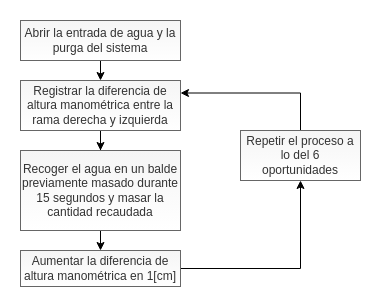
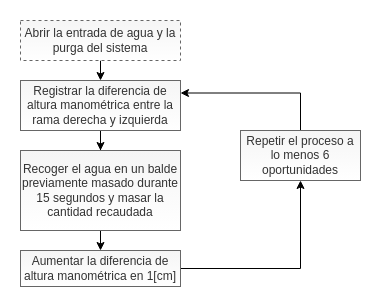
node "Abrir la entrada de agua y la purga del sistema": style solid -> dashed
node "Repetir el proceso a lo del 6 oportunidades": label "Repetir el proceso a lo del 6 oportunidades" -> "Repetir el proceso a lo menos 6 oportunidades"
